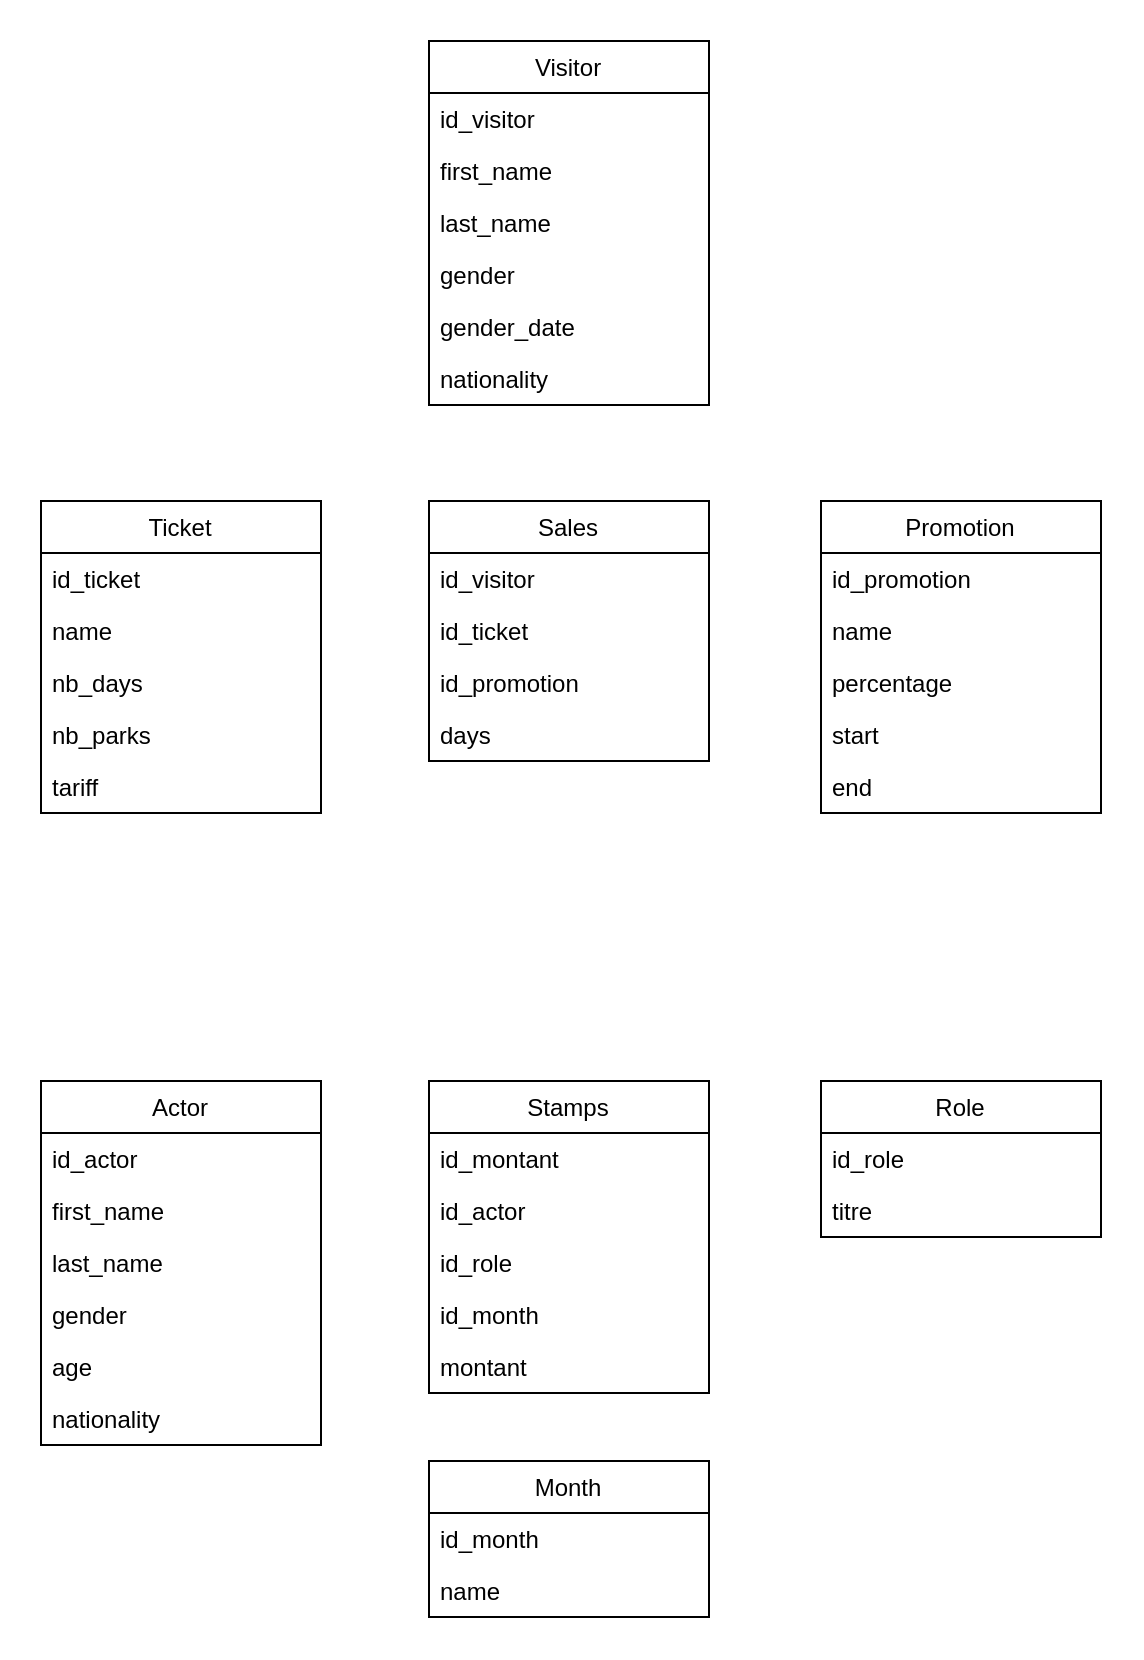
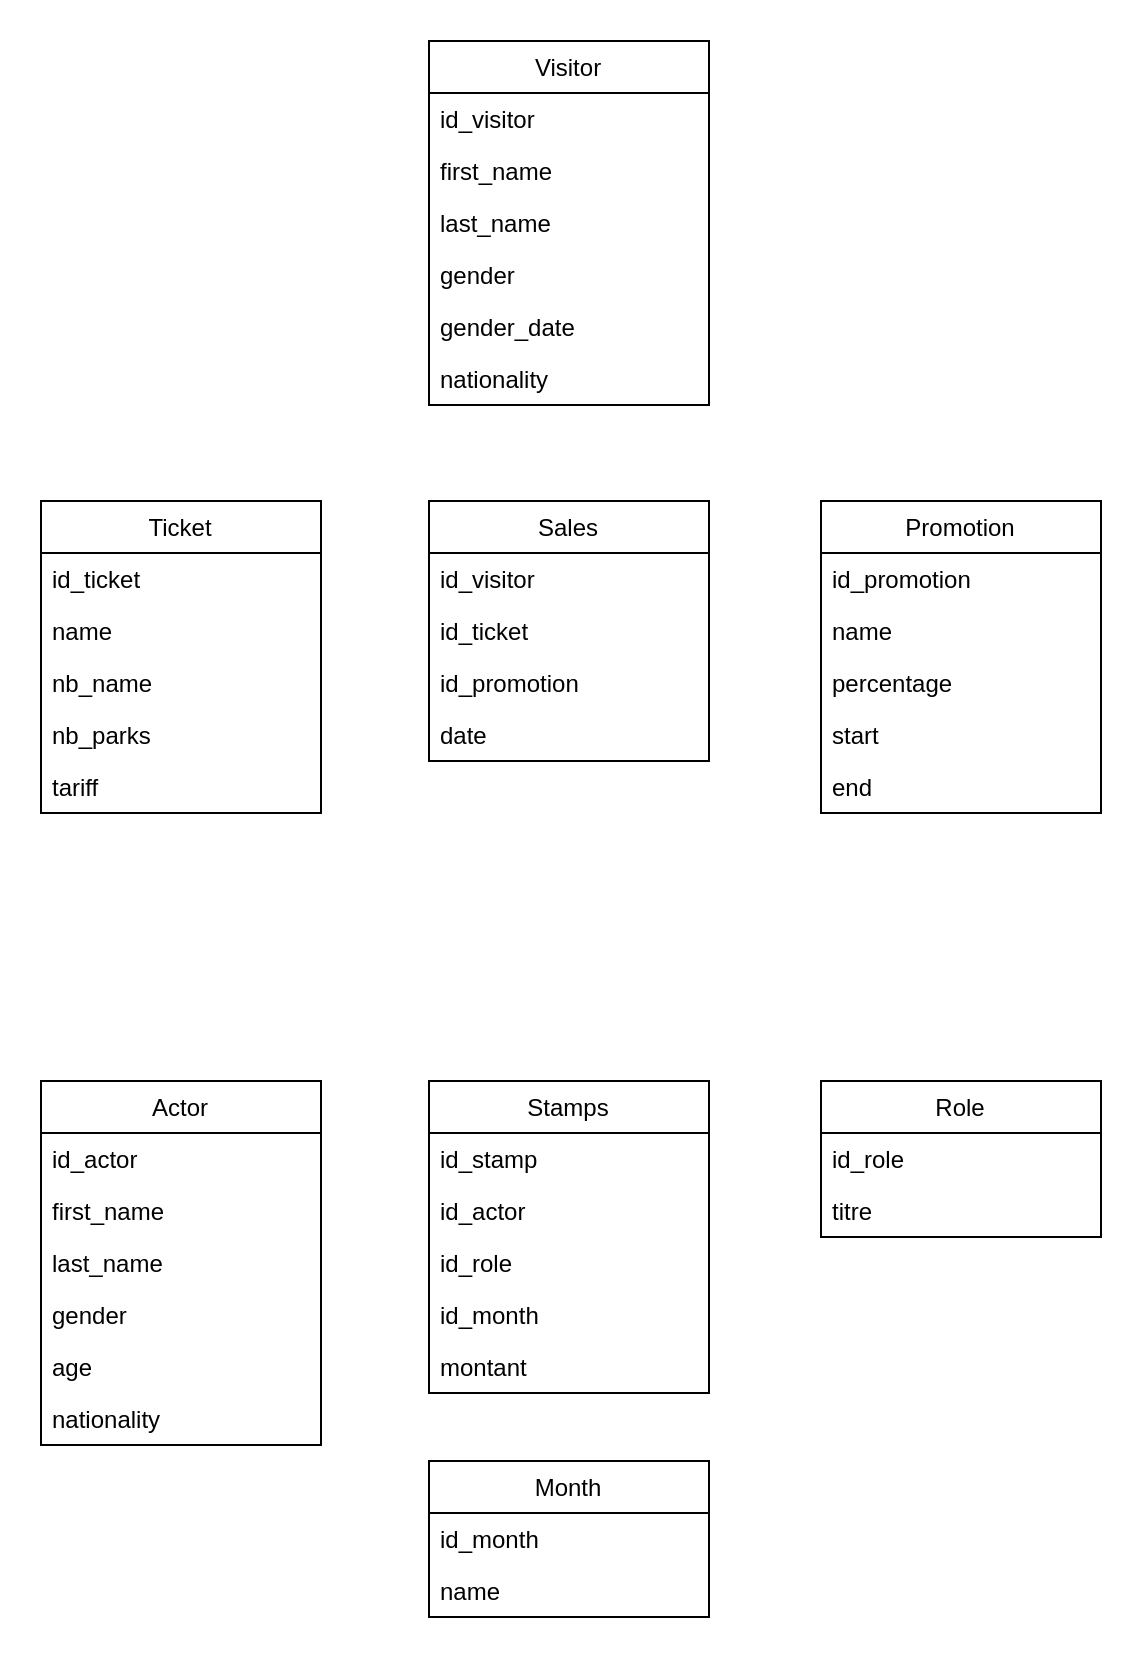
node "nb_days": label "nb_days" -> "nb_name"
node "days": label "days" -> "date"
node "id_montant": label "id_montant" -> "id_stamp"
